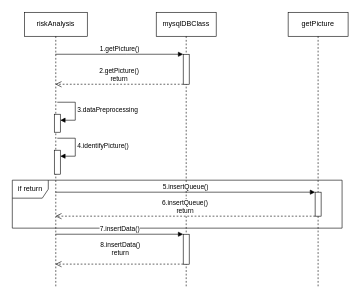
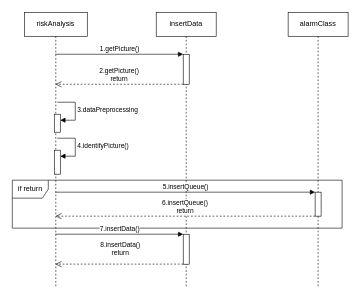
node "mysqlDBClass": label "mysqlDBClass" -> "insertData"
node "getPicture": label "getPicture" -> "alarmClass"
